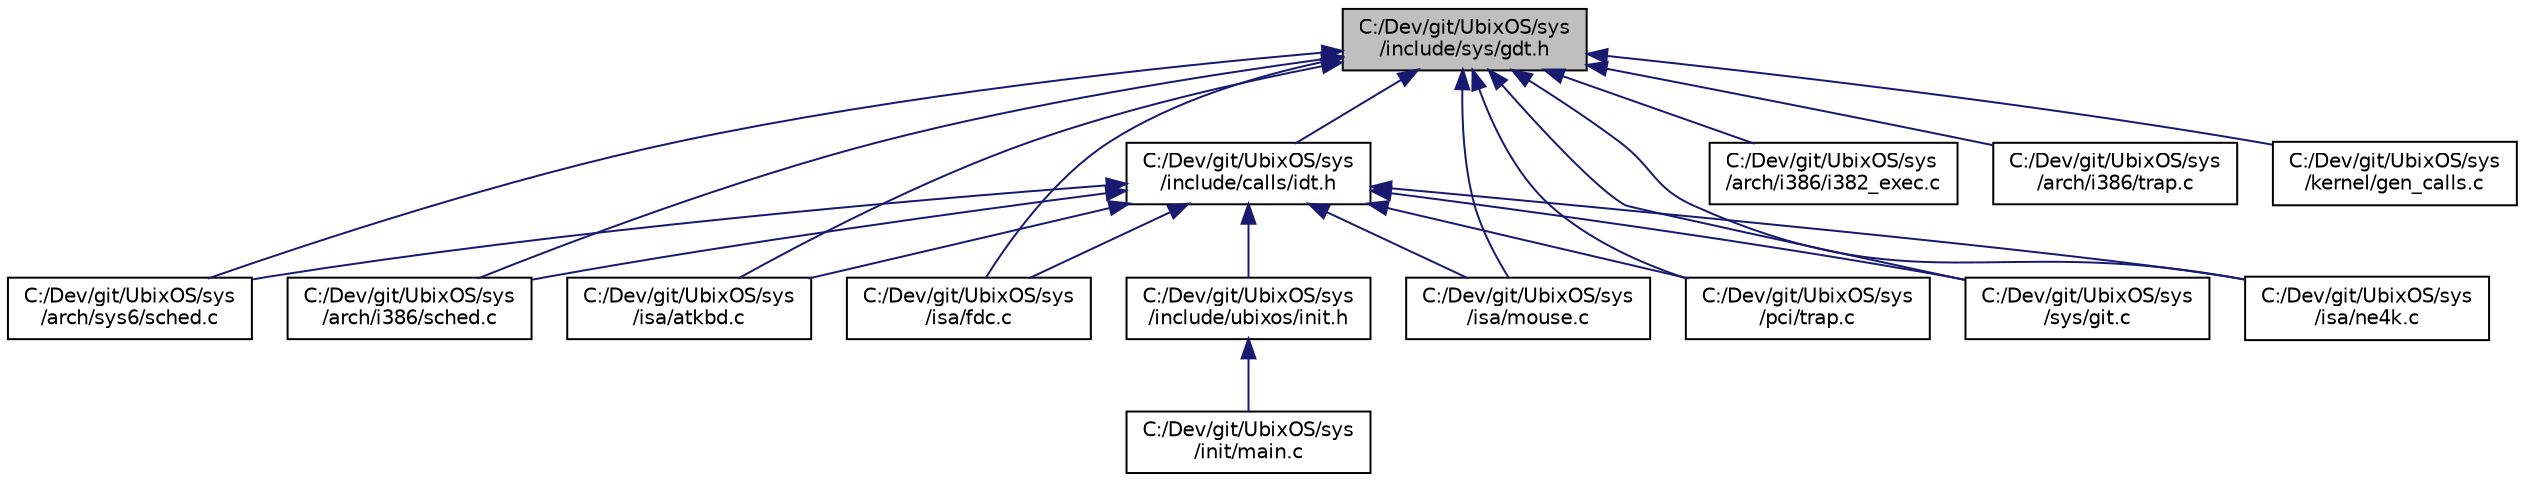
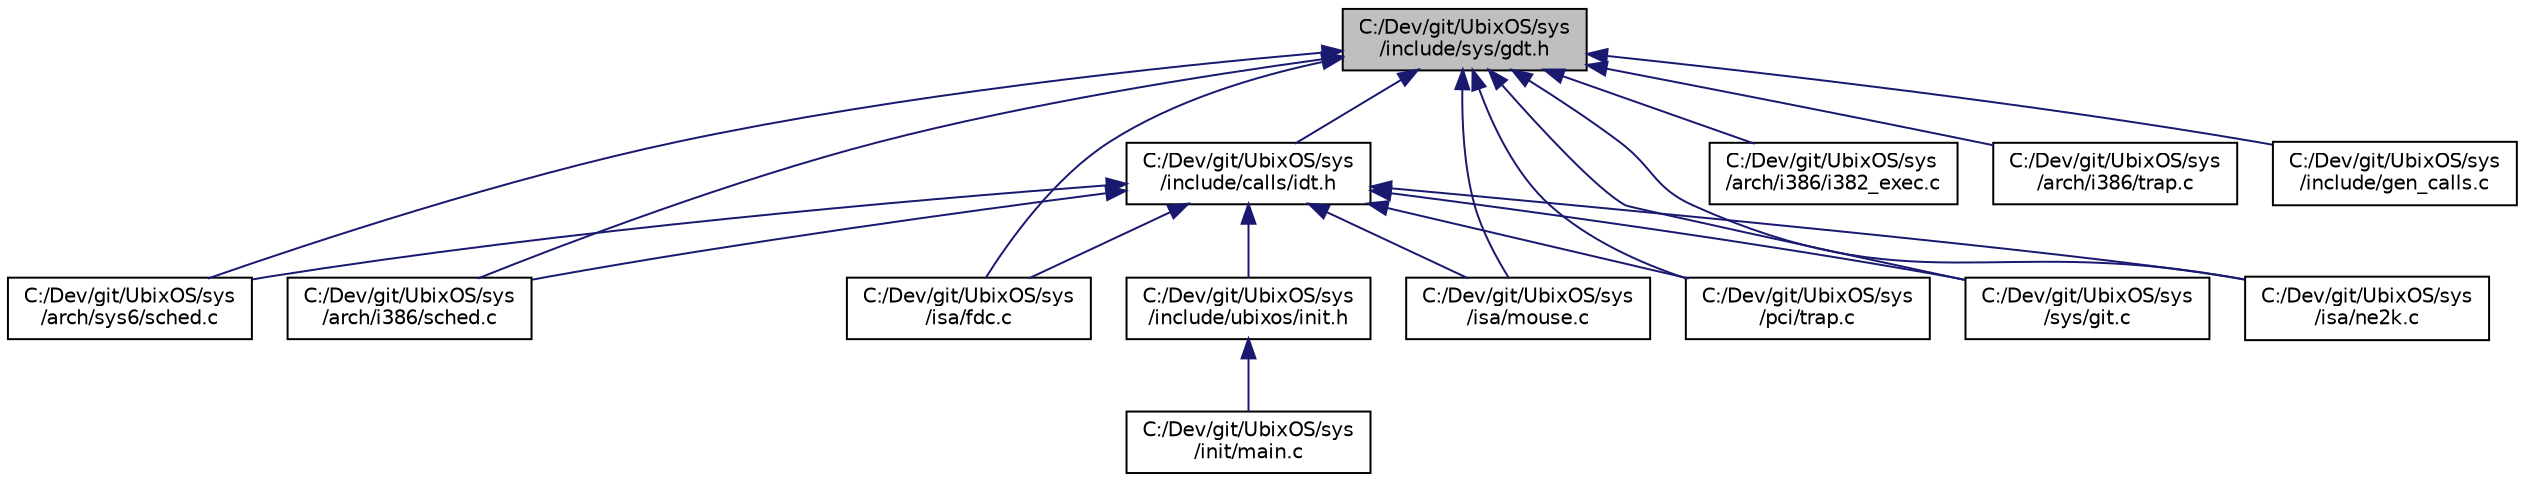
node "C:/Dev/git/UbixOS/sys /kernel/gen_calls.c": label "C:/Dev/git/UbixOS/sys /kernel/gen_calls.c" -> "C:/Dev/git/UbixOS/sys /include/gen_calls.c"
node "C:/Dev/git/UbixOS/sys /isa/atkbd.c": removed
node "C:/Dev/git/UbixOS/sys /isa/ne4k.c": label "C:/Dev/git/UbixOS/sys /isa/ne4k.c" -> "C:/Dev/git/UbixOS/sys /isa/ne2k.c"
